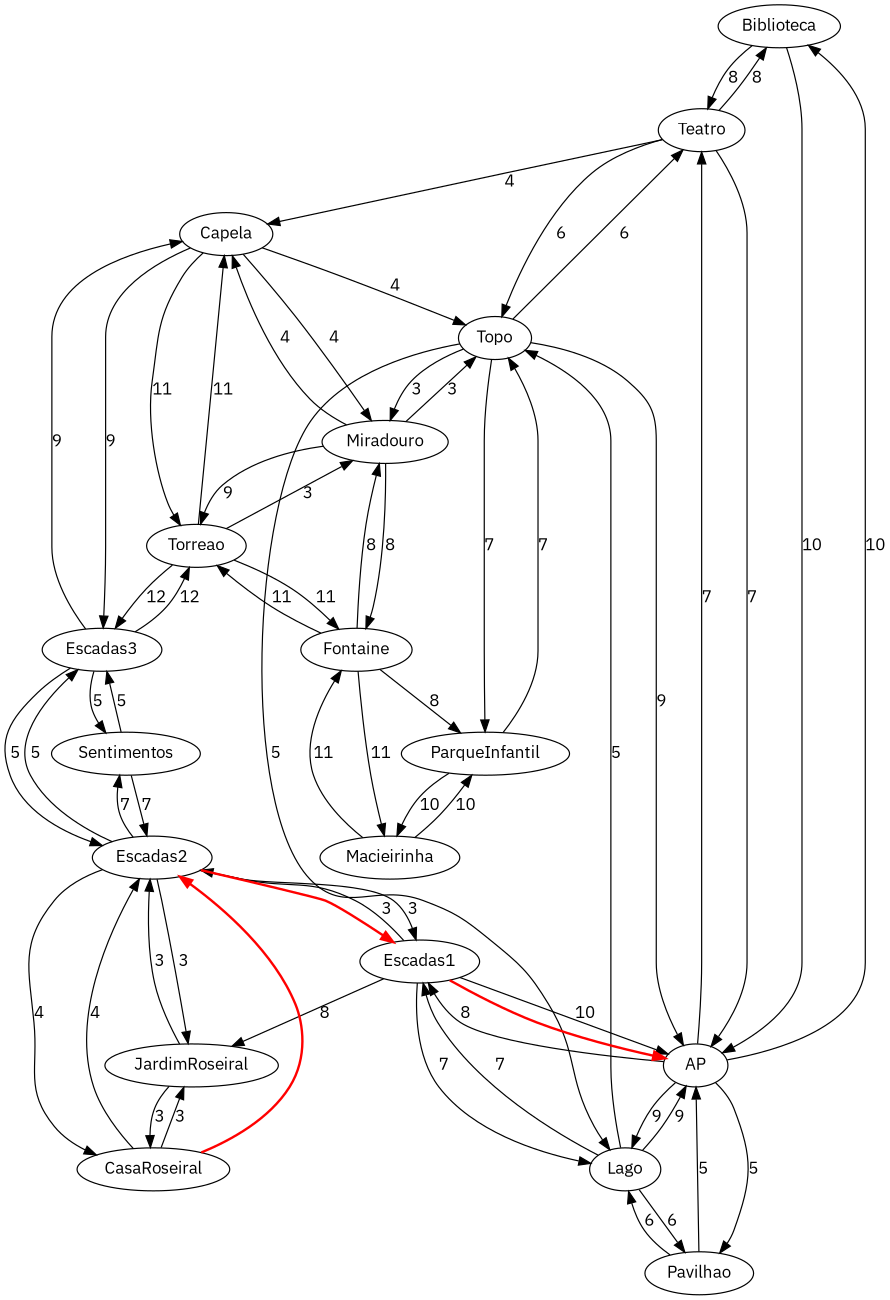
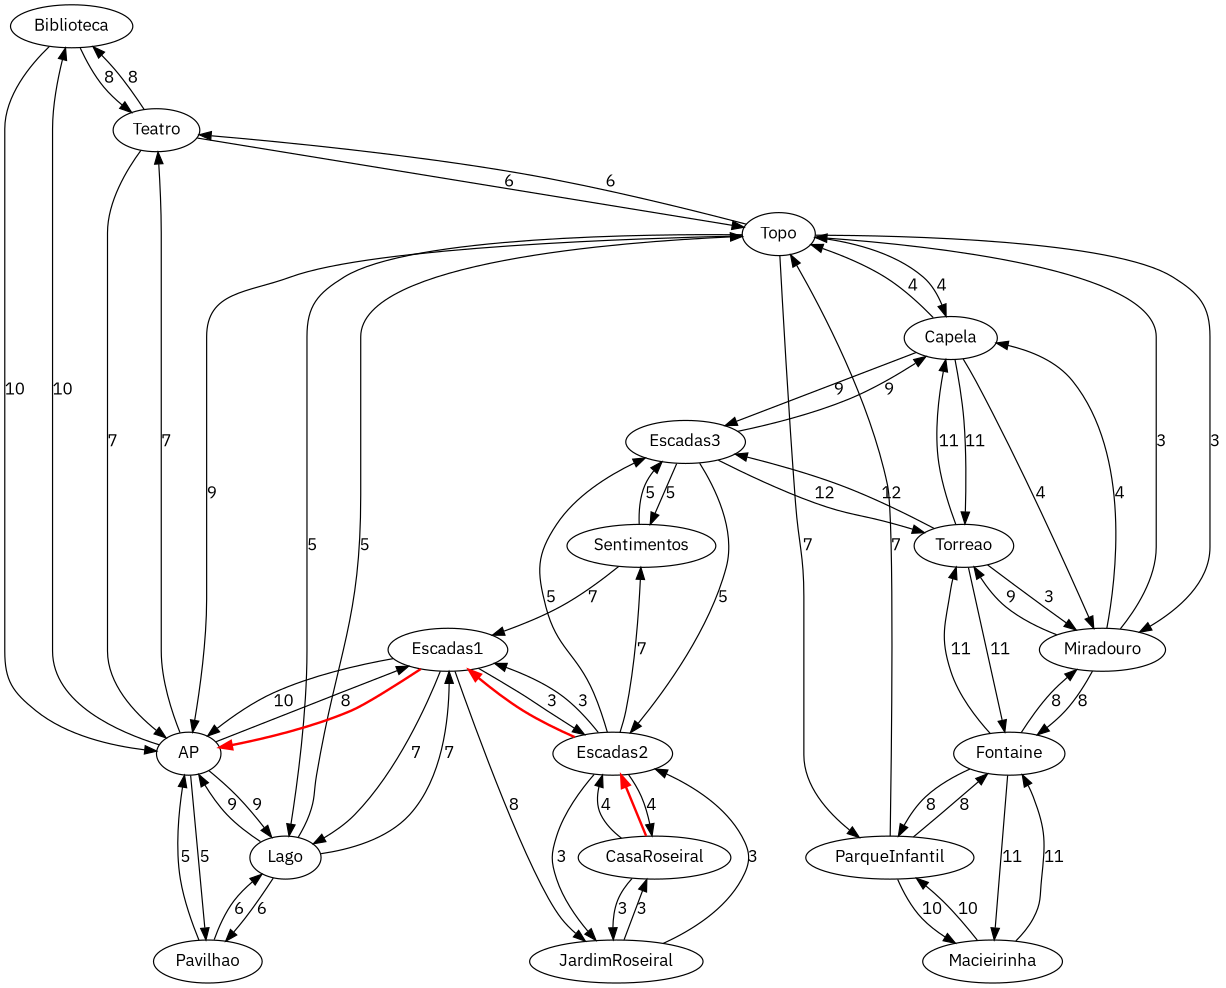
edge "Teatro" -> "Capela": now "Topo" -> "Capela"
edge "Sentimentos" -> "Escadas2": now "Sentimentos" -> "Escadas1"
edge "ParqueInfantil" -> "Fontaine": added, label "8"
